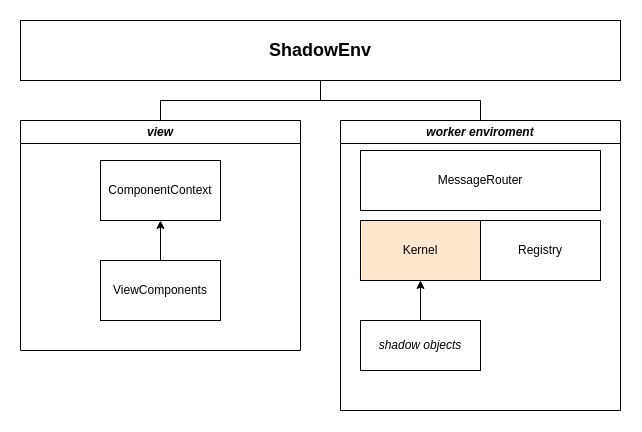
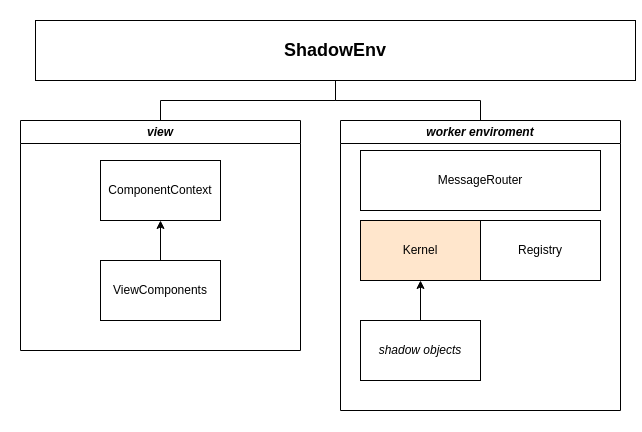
node "ShadowEnv": moved (321, 51) -> (336, 51)
node "shadow objects": size 120x50 -> 120x60
